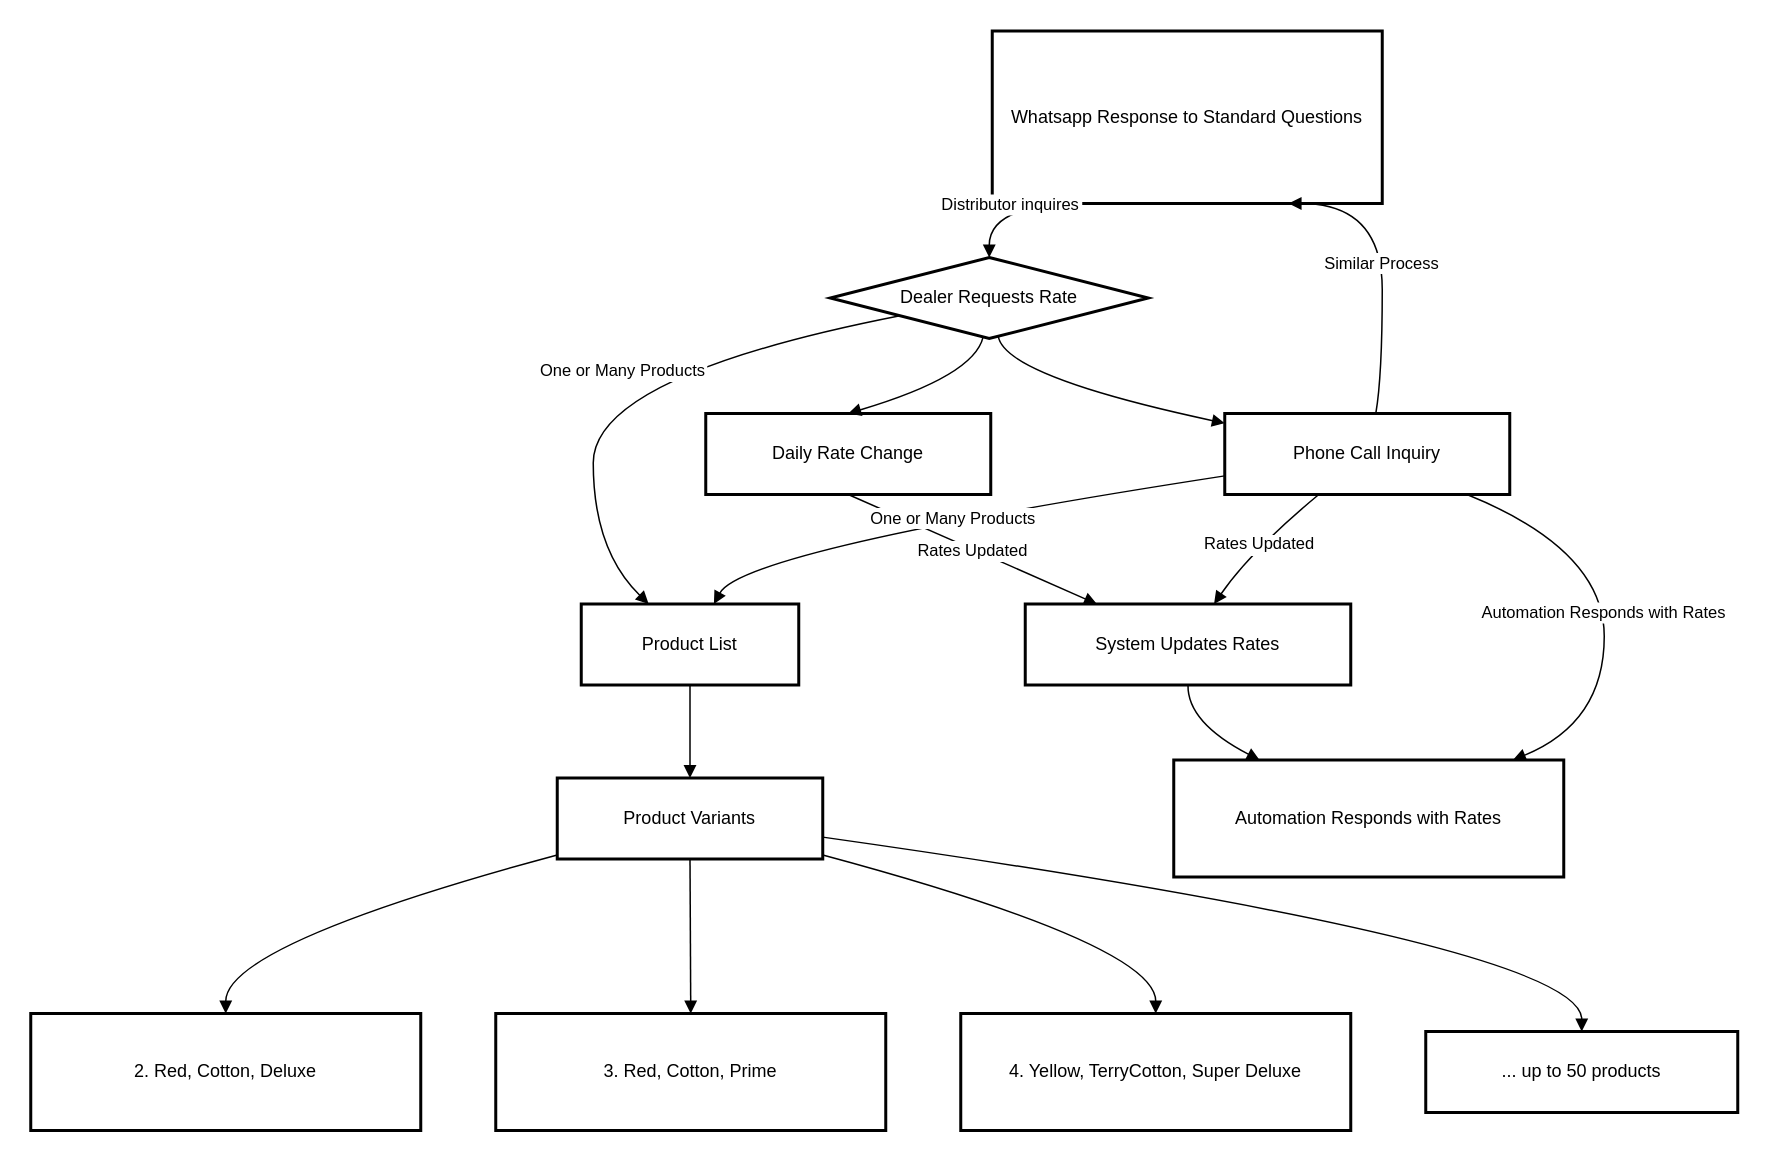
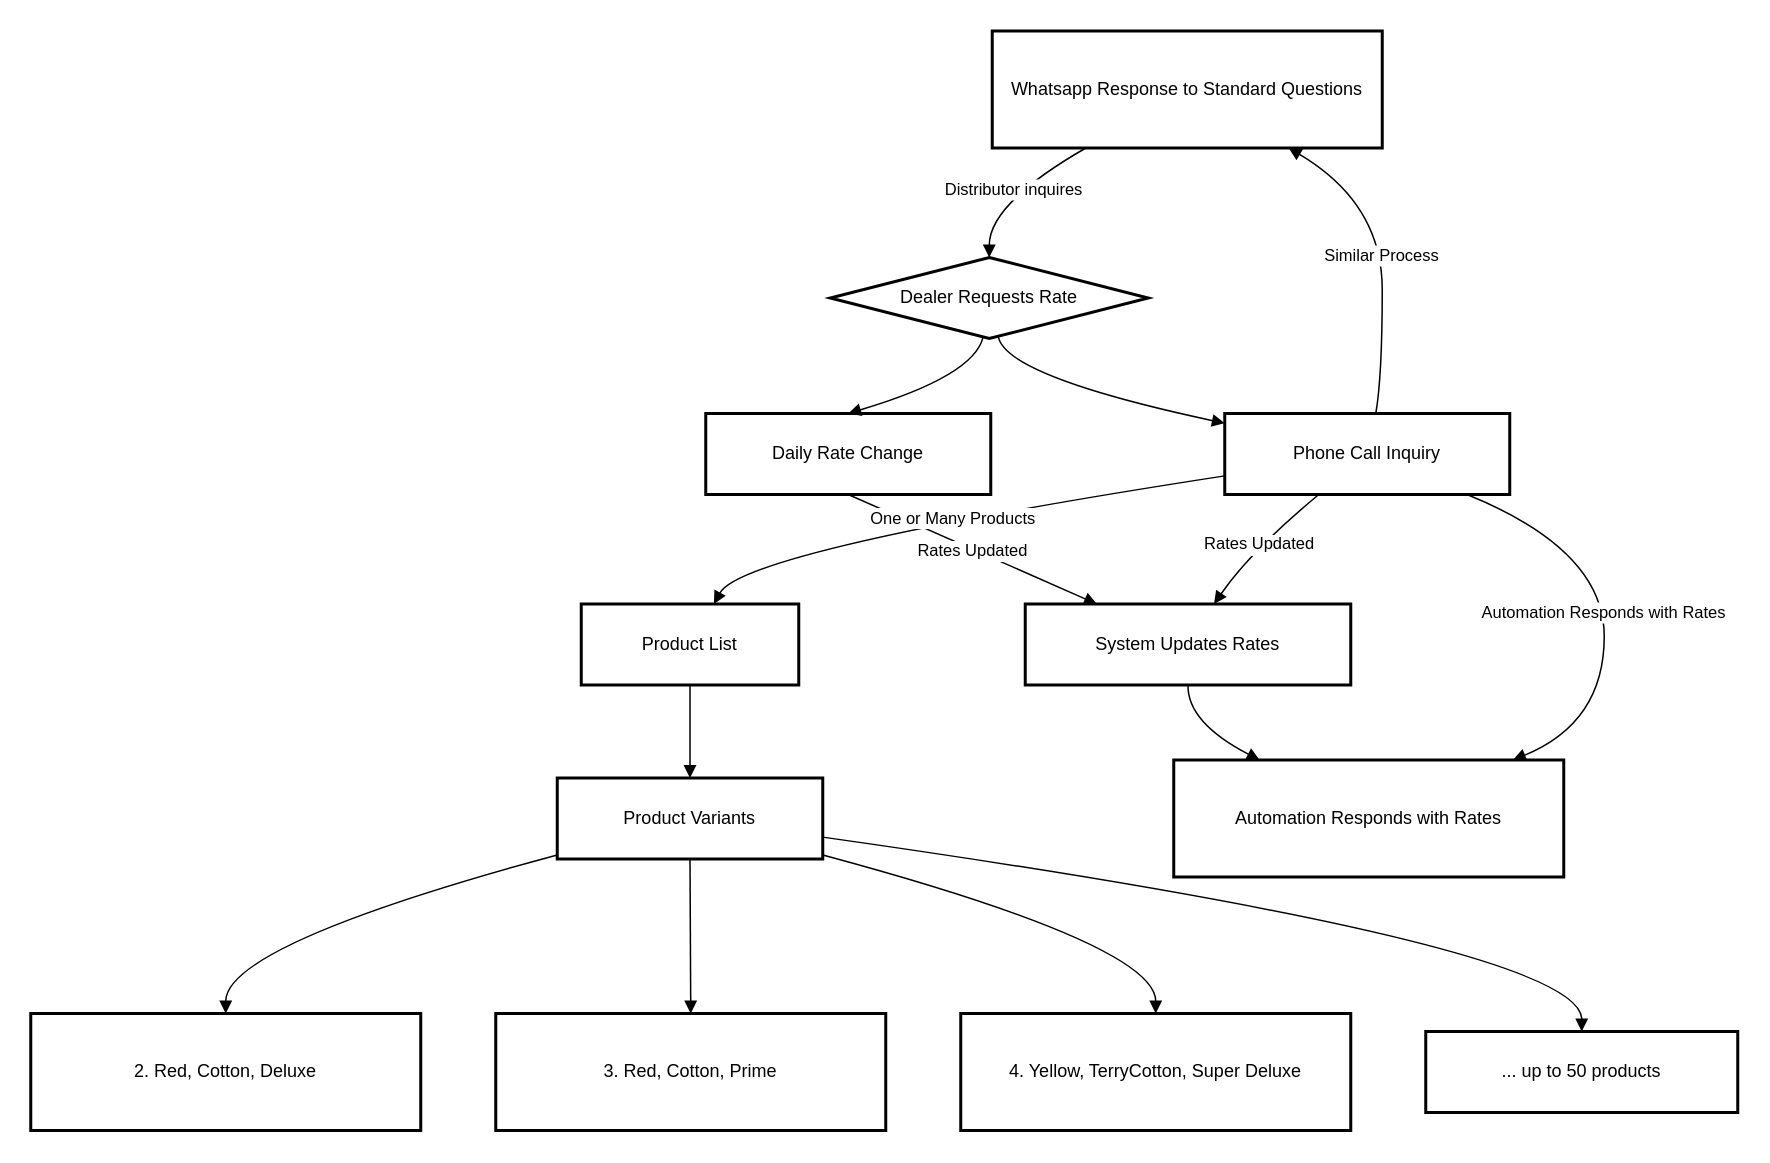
node "Whatsapp Response to Standard Questions": size 390x173 -> 390x117
edge "Dealer Requests Rate" -> "Product List": removed, label "One or Many Products"
